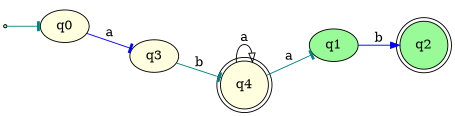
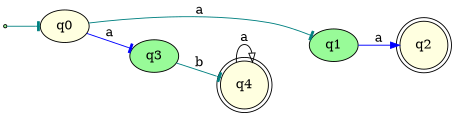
edge "q1" -> "q2": label "b" -> "a"
node "q2": fillcolor palegreen -> lightyellow
node "q3": fillcolor lightyellow -> palegreen
edge "q4" -> "q1": now "q0" -> "q1"
